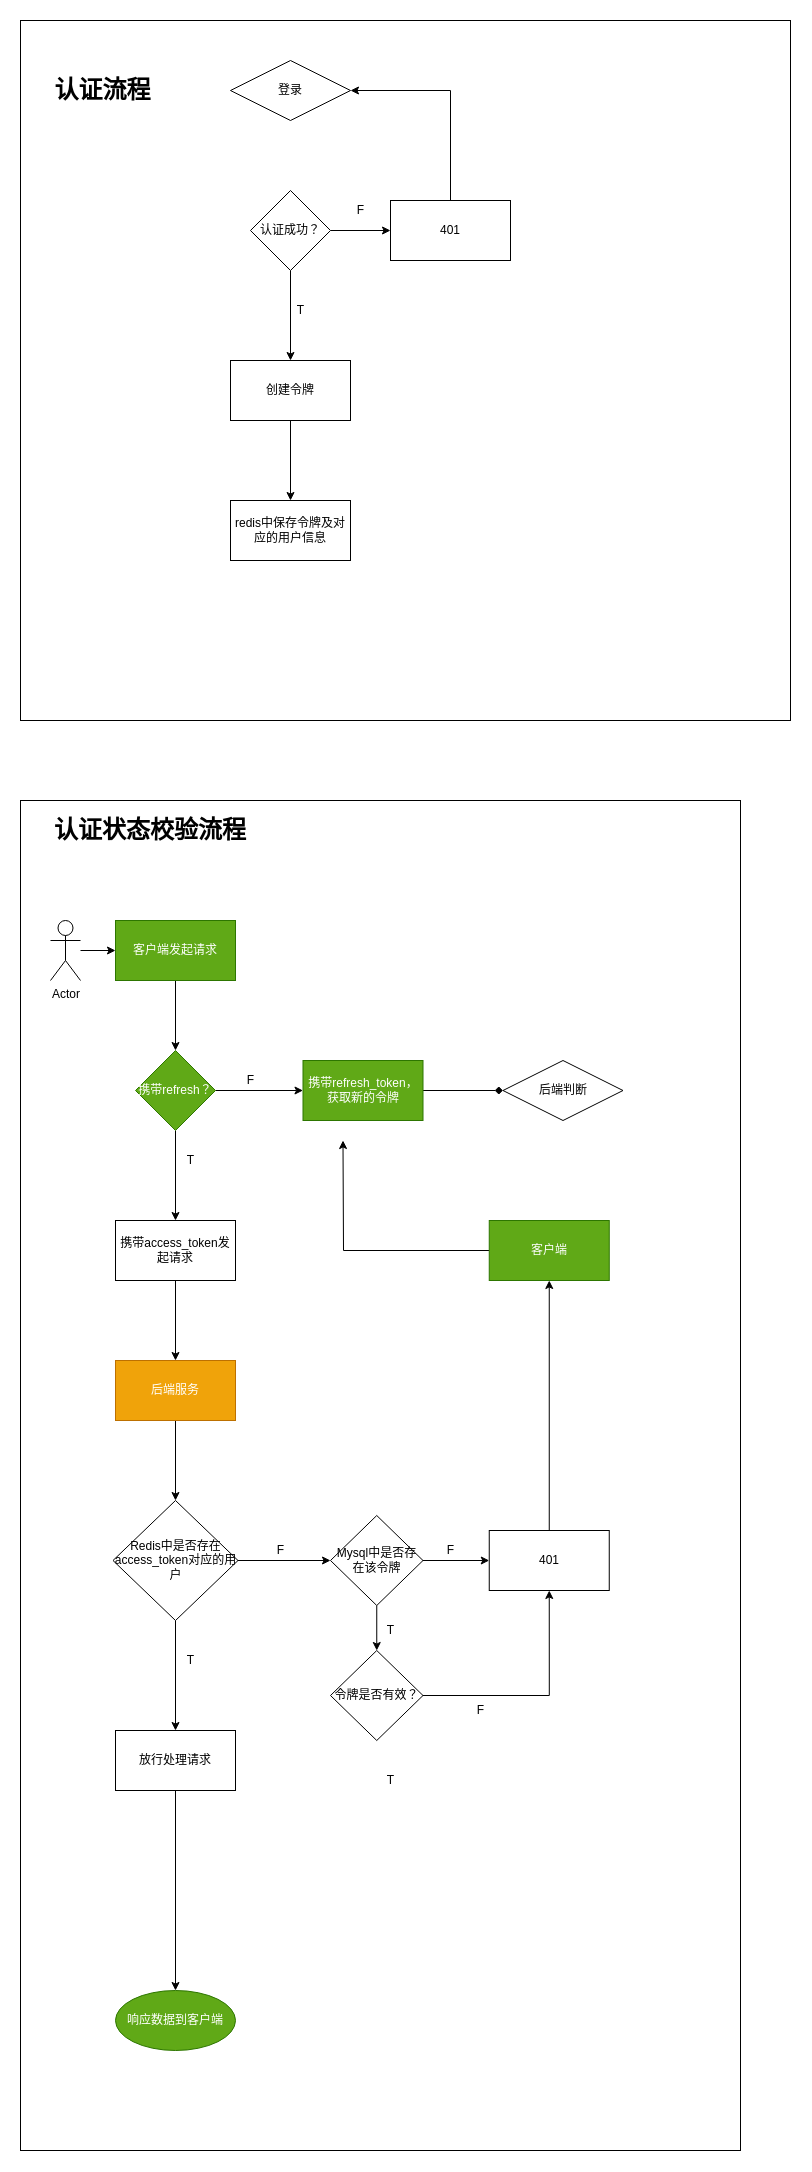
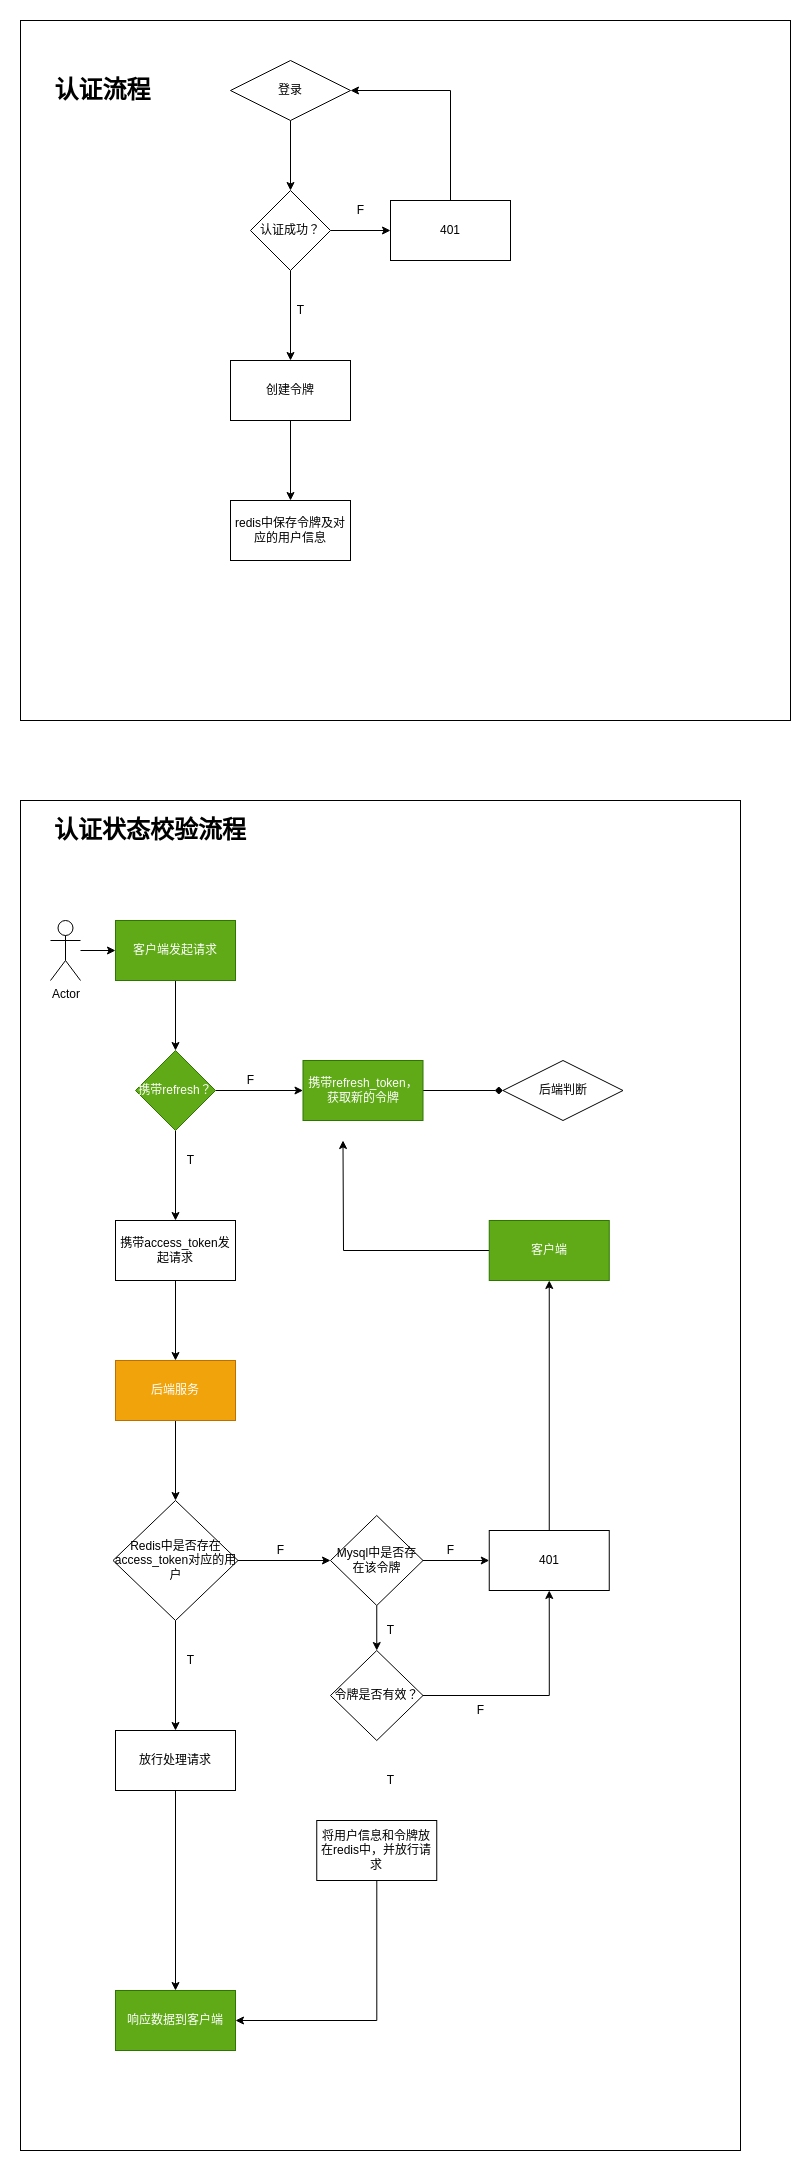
edge "登录" -> "认证成功？": added
node "将用户信息和令牌放在redis中，并放行请求": added
edge "将用户信息和令牌放在redis中，并放行请求" -> "响应数据到客户端": added
node "响应数据到客户端": shape ellipse -> rectangle
